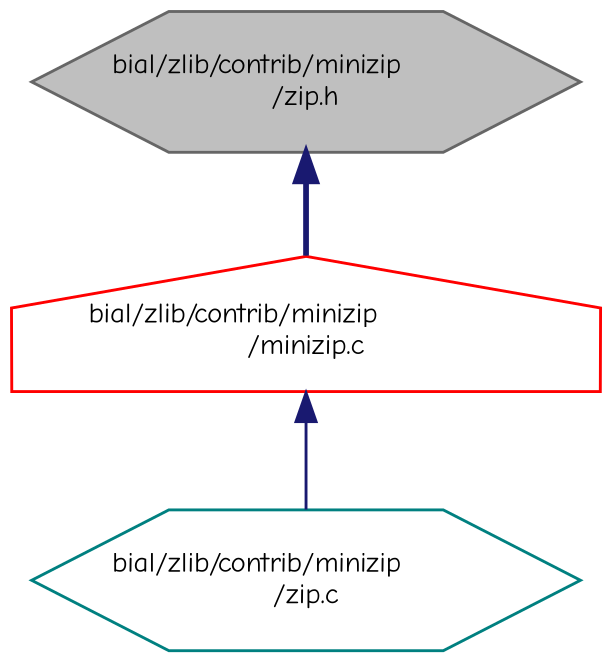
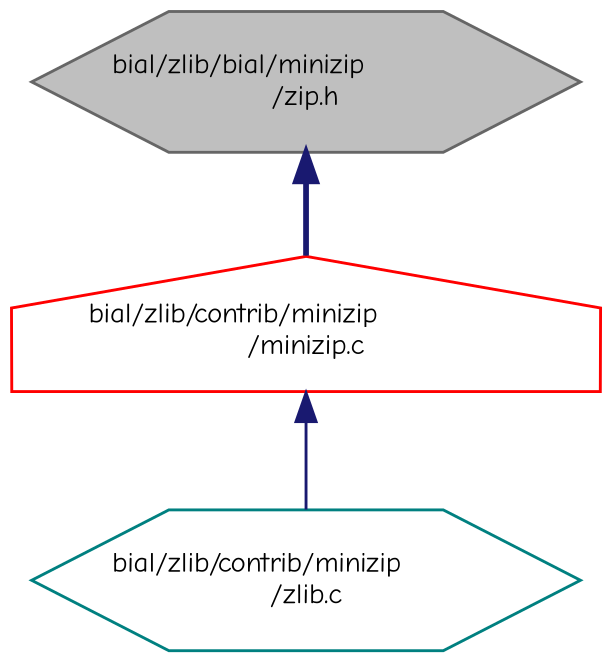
node "bial/zlib/contrib/minizip /zip.h": label "bial/zlib/contrib/minizip /zip.h" -> "bial/zlib/bial/minizip /zip.h"
node "bial/zlib/contrib/minizip /zip.c": label "bial/zlib/contrib/minizip /zip.c" -> "bial/zlib/contrib/minizip /zlib.c"
